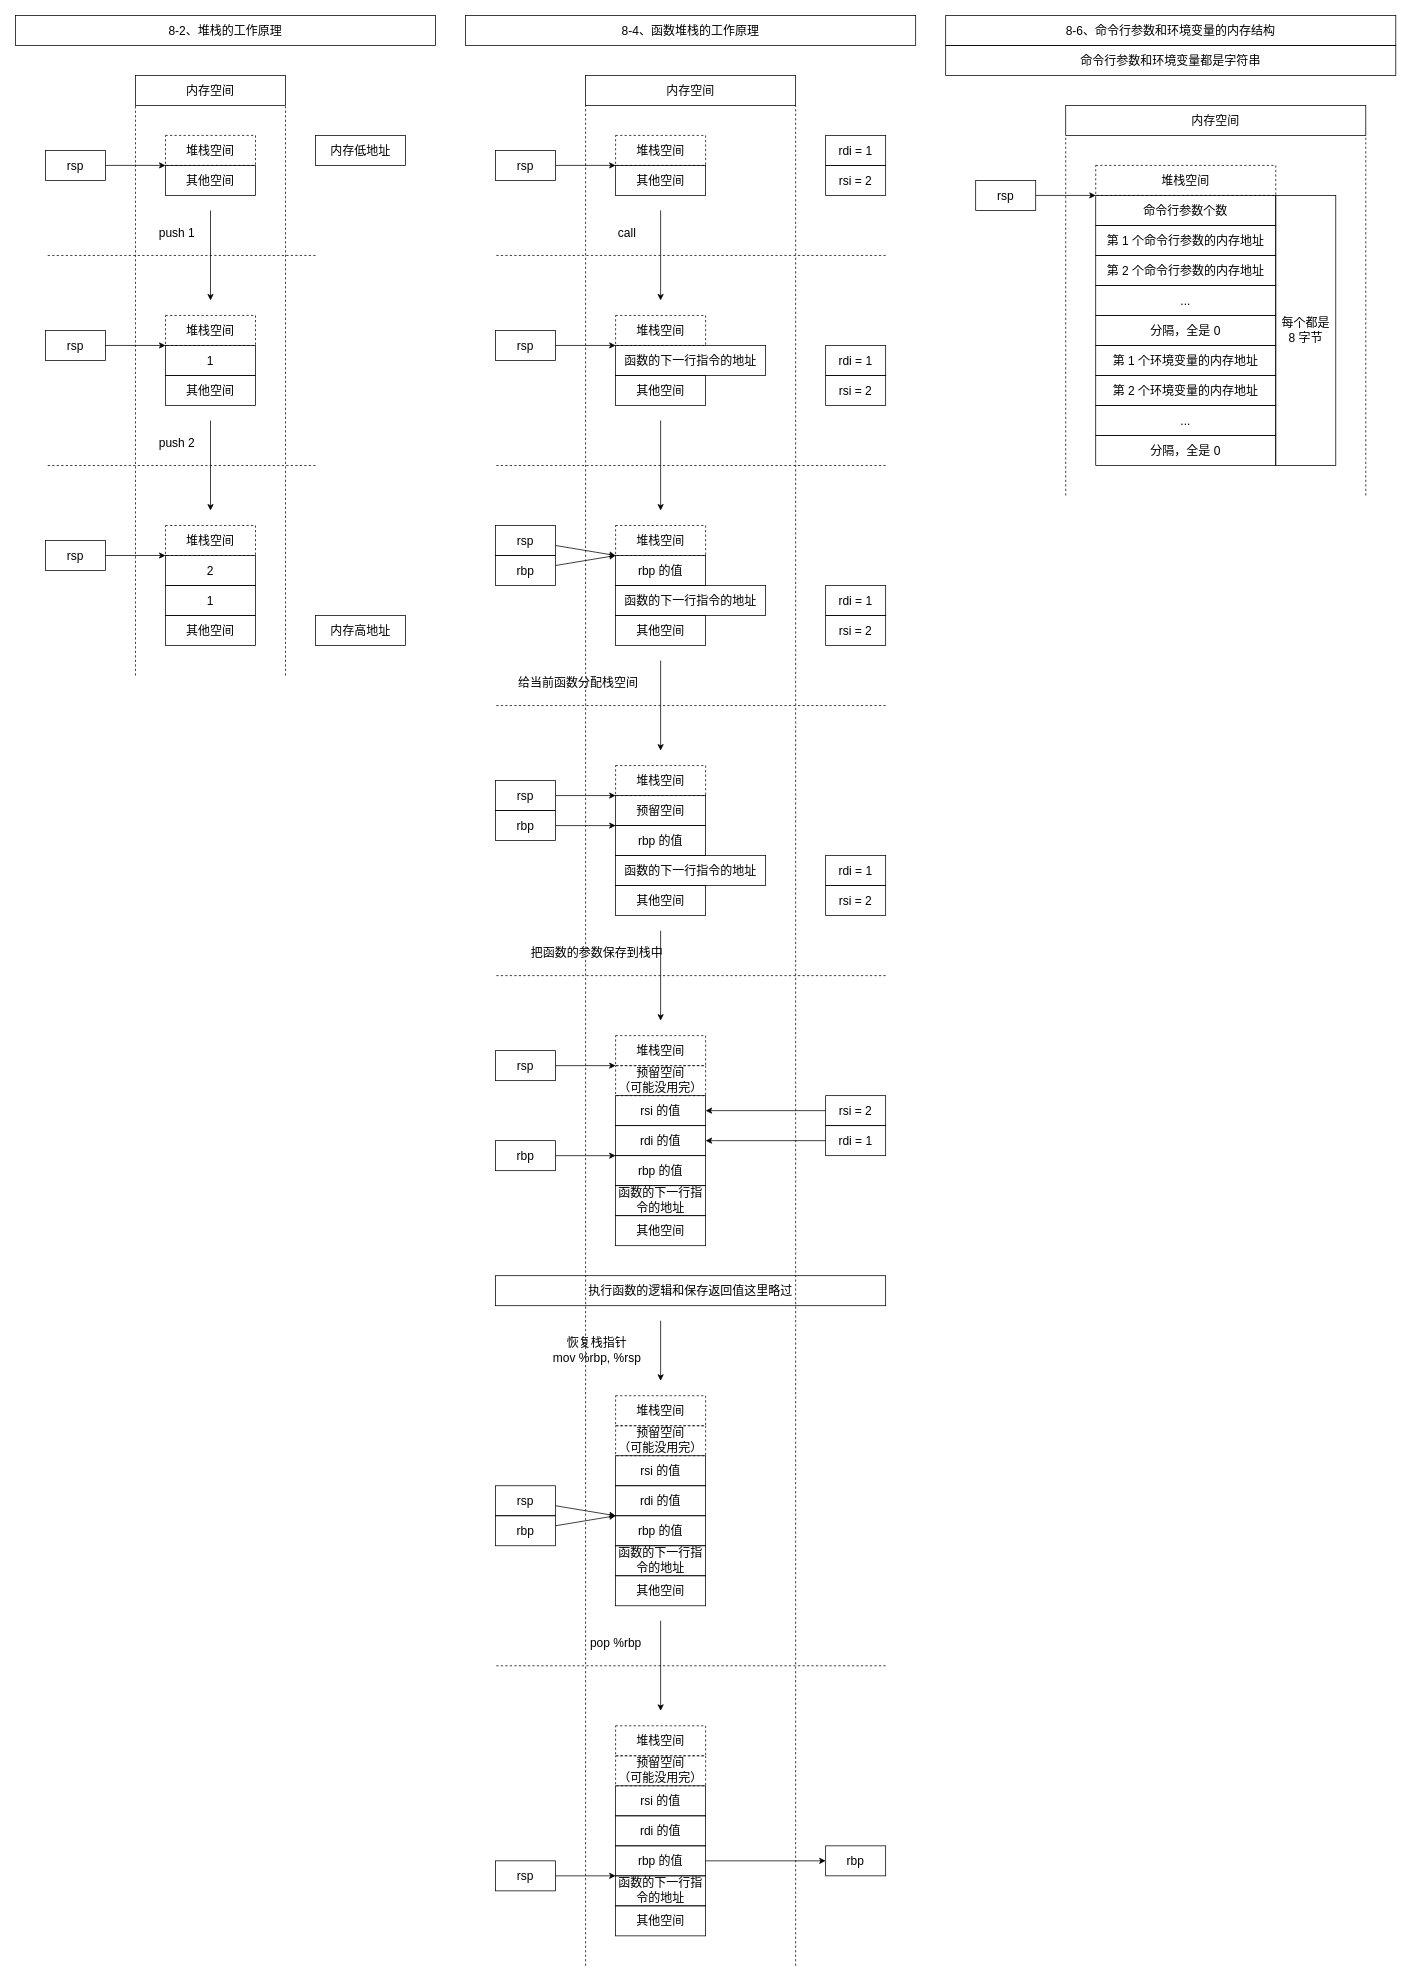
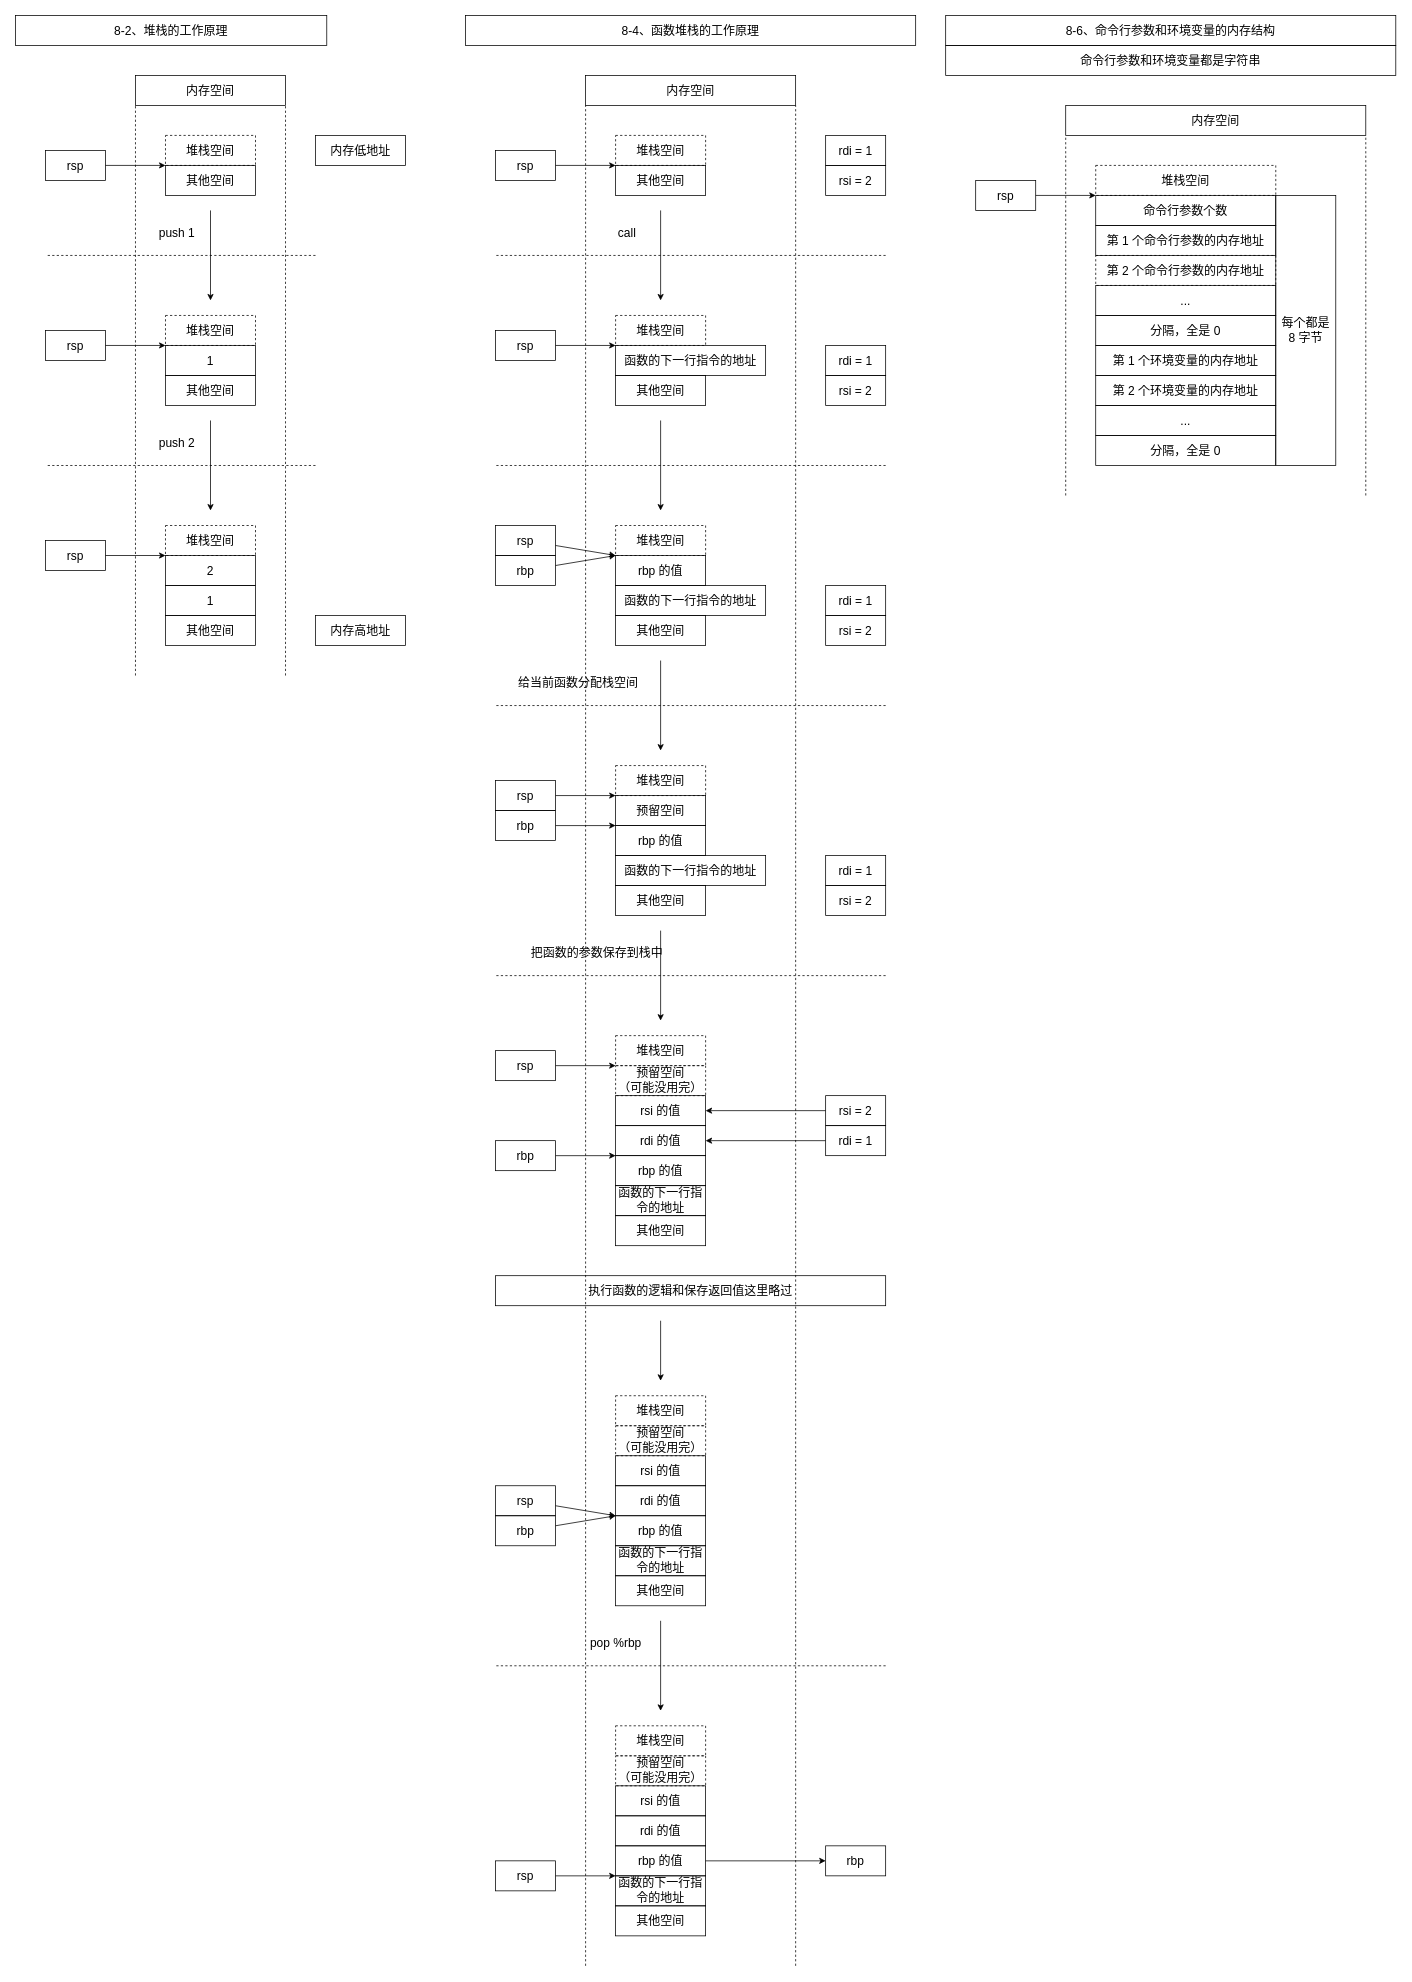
node "8-2、堆栈的工作原理": size 420x30 -> 311x30
node "第 2 个命令行参数的内存地址": style solid -> dashed
node "恢复栈指针 mov %rbp, %rsp": removed
